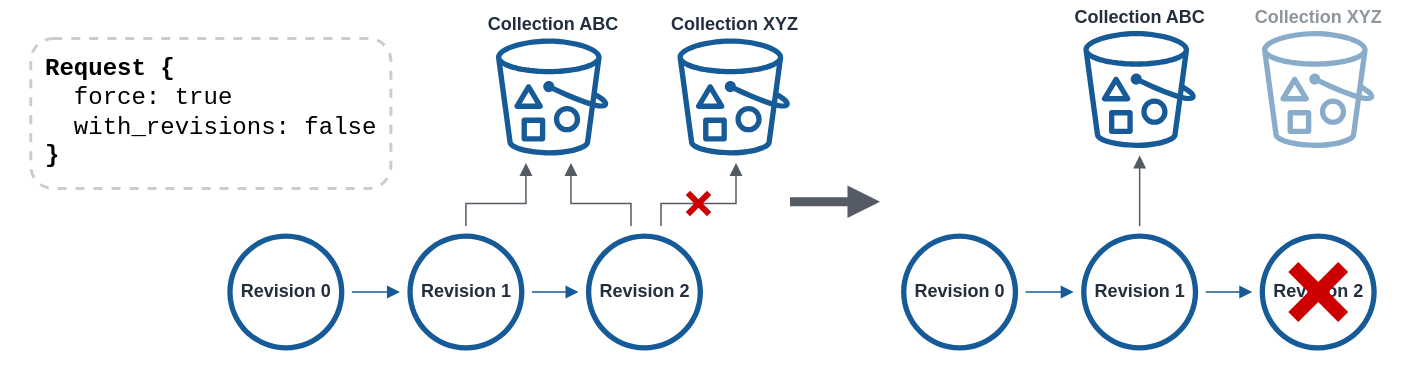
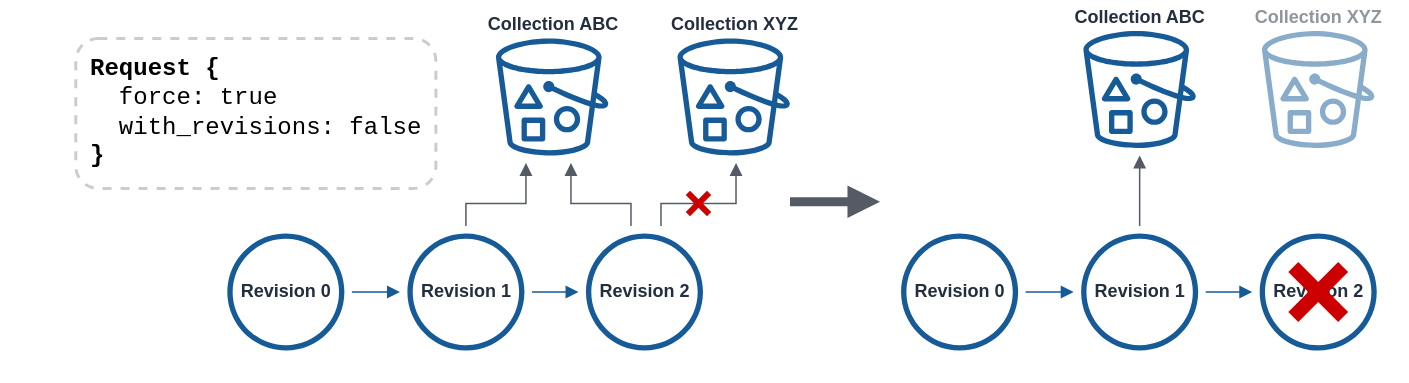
node "Request { force: true with_revisions: false }": moved (211, 113) -> (256, 113)
